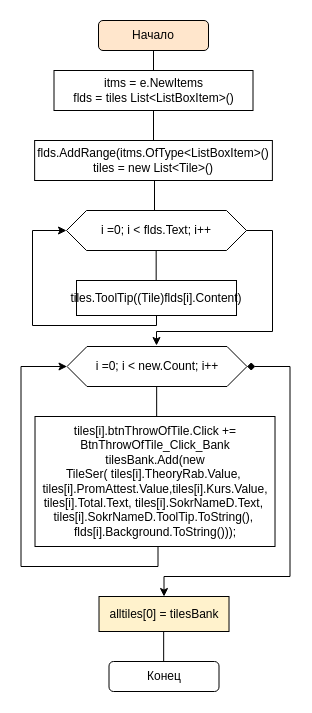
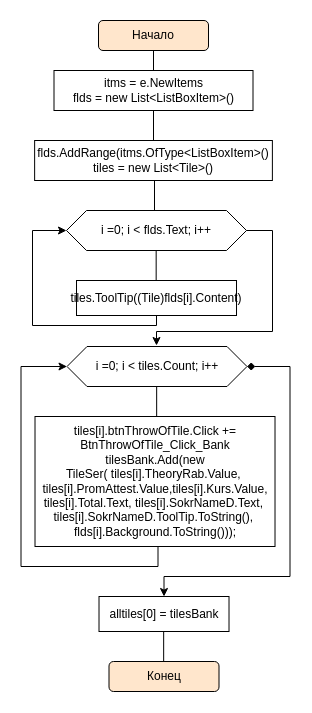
node "itms = e.NewItems flds = tiles List<ListBoxItem>()": label "itms = e.NewItems flds = tiles List<ListBoxItem>()" -> "itms = e.NewItems flds = new List<ListBoxItem>()"
node "i =0; i < new.Count; i++": label "i =0; i < new.Count; i++" -> "i =0; i < tiles.Count; i++"
node "alltiles[0] = tilesBank": fillcolor #fff2cc -> #ffffff
node "Конец": fillcolor #ffffff -> #ffe6cc
